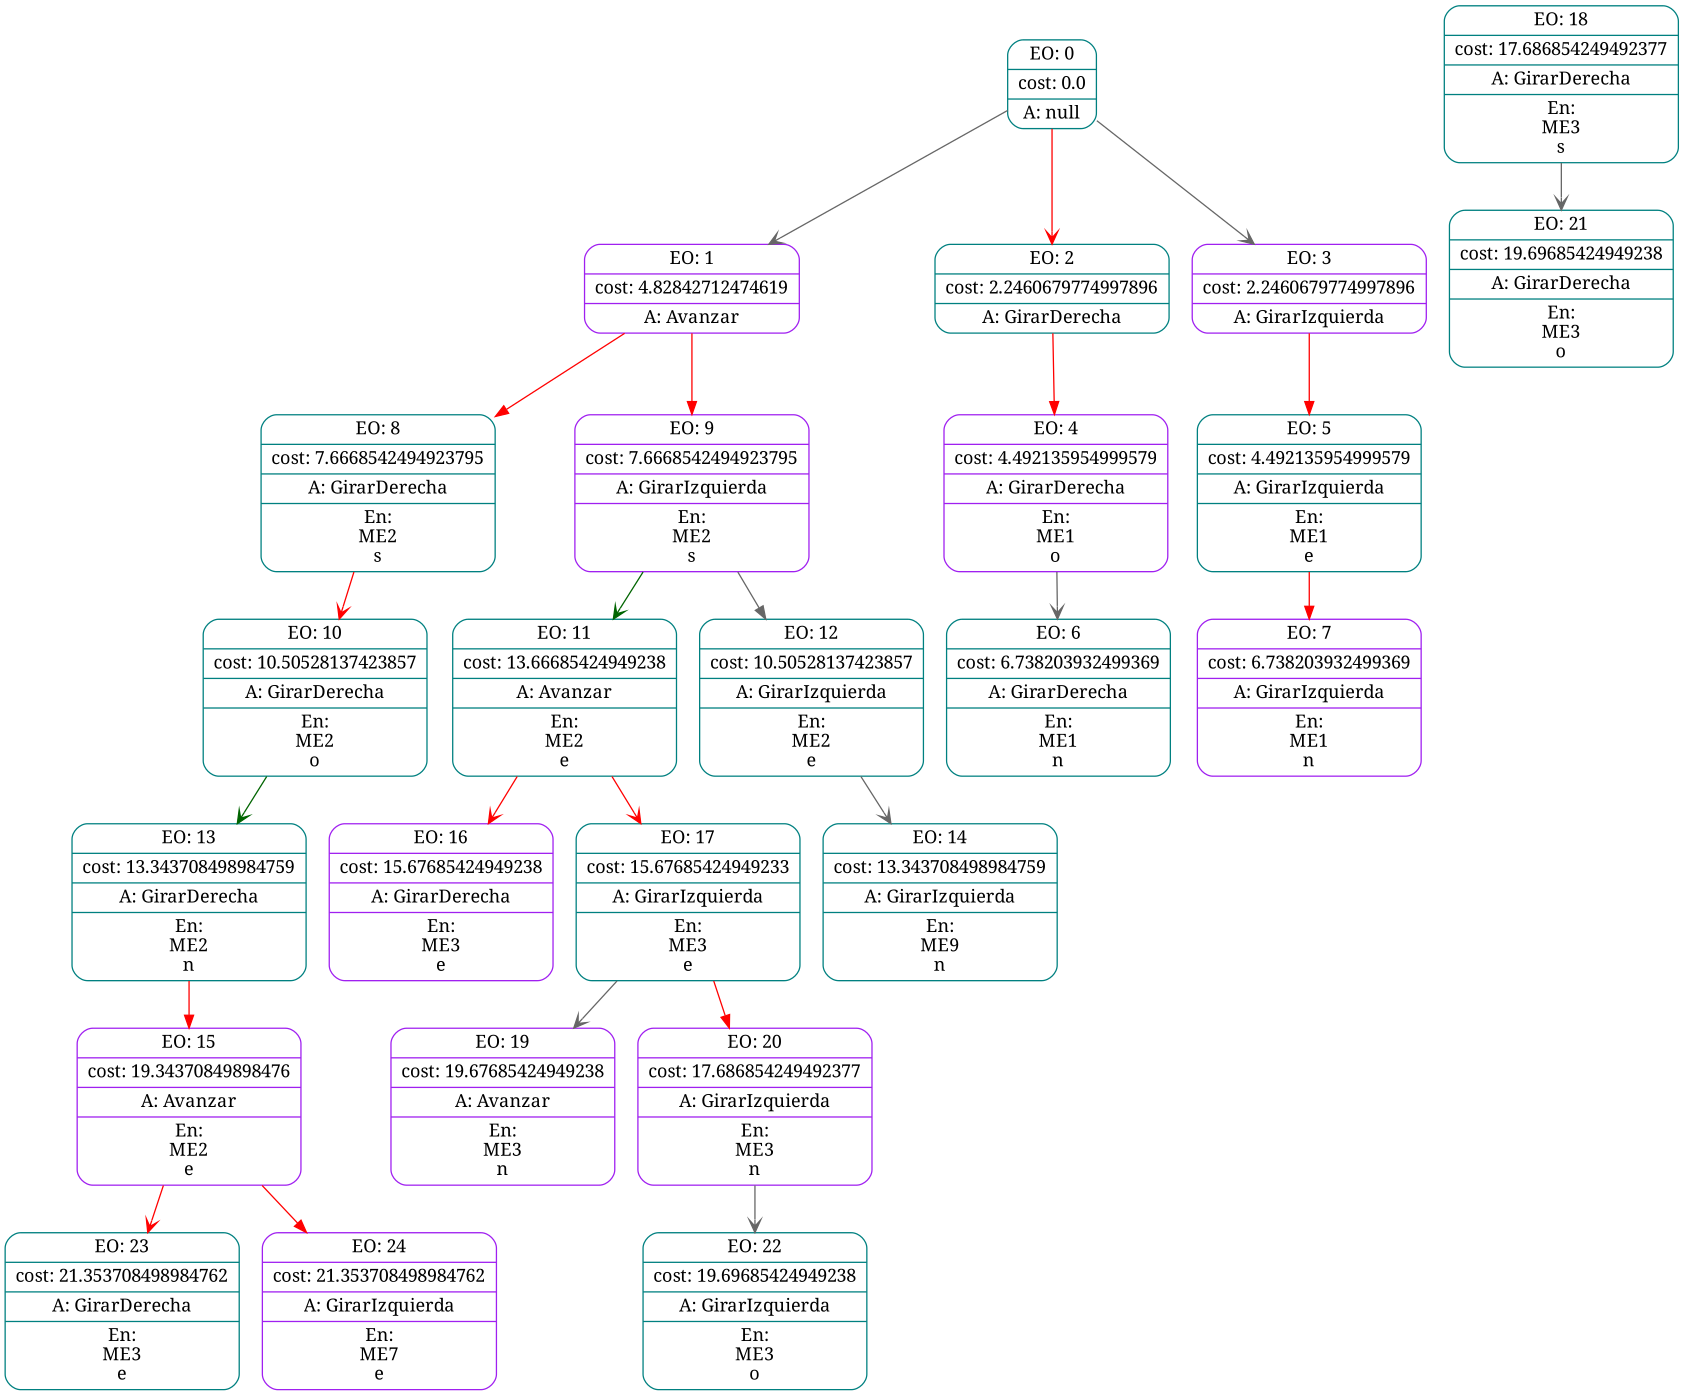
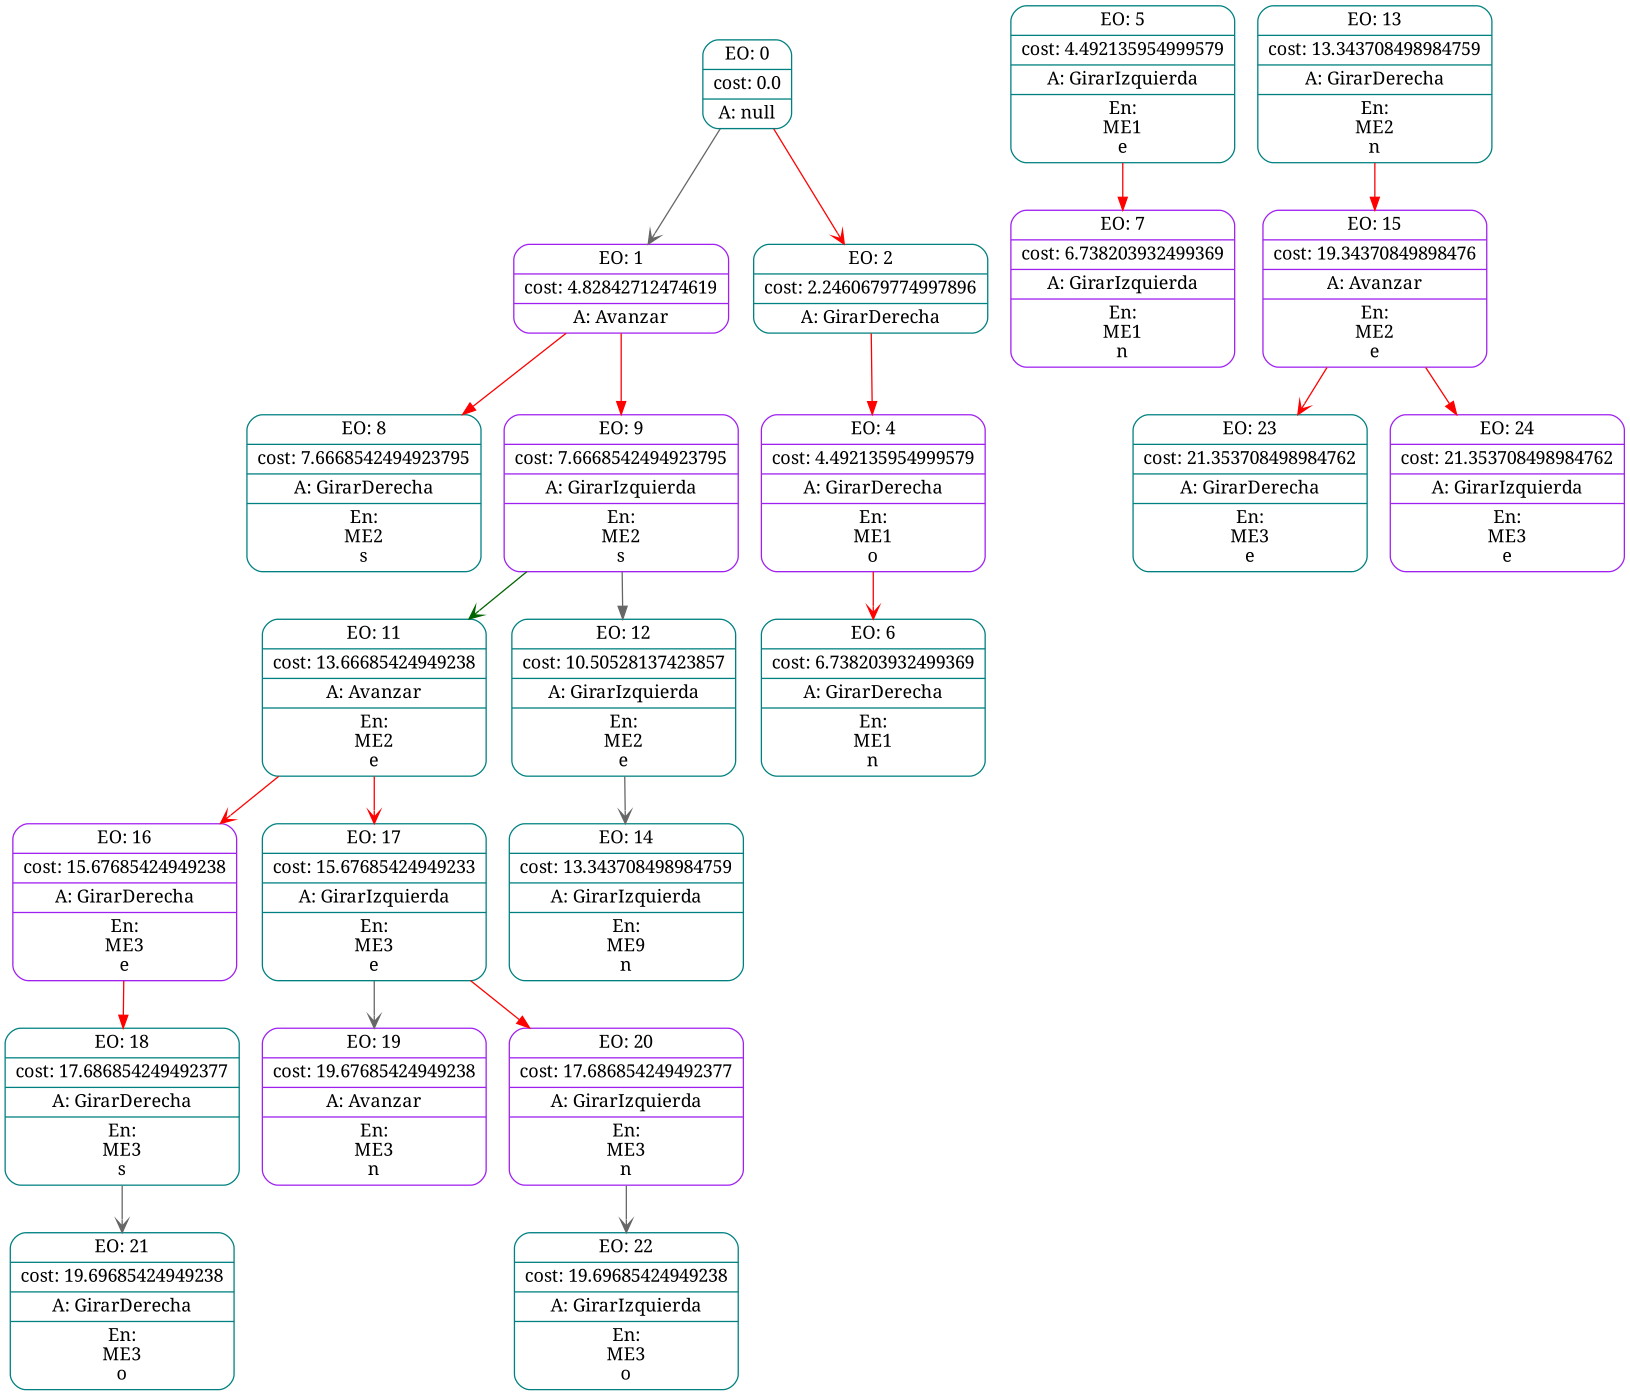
node "EO: 3": removed
edge "EO: 4" -> "EO: 6": color gray40 -> red
node "EO: 10": removed
edge "EO: 16" -> "EO: 18": added
node "EO: 24": text "ME7" -> "ME3"
